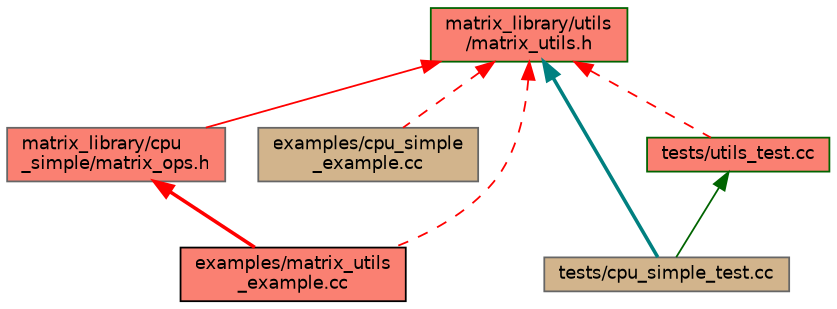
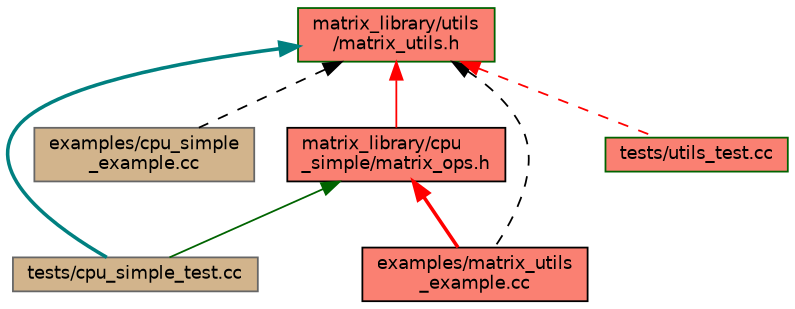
edge "examples/cpu_simple _example.cc" -> "matrix_library/utils /matrix_utils.h": color red -> black
node "matrix_library/cpu _simple/matrix_ops.h": color gray40 -> black
edge "examples/matrix_utils _example.cc" -> "matrix_library/utils /matrix_utils.h": color red -> black
edge "tests/cpu_simple_test.cc" -> "tests/utils_test.cc": now "tests/cpu_simple_test.cc" -> "matrix_library/cpu _simple/matrix_ops.h"
